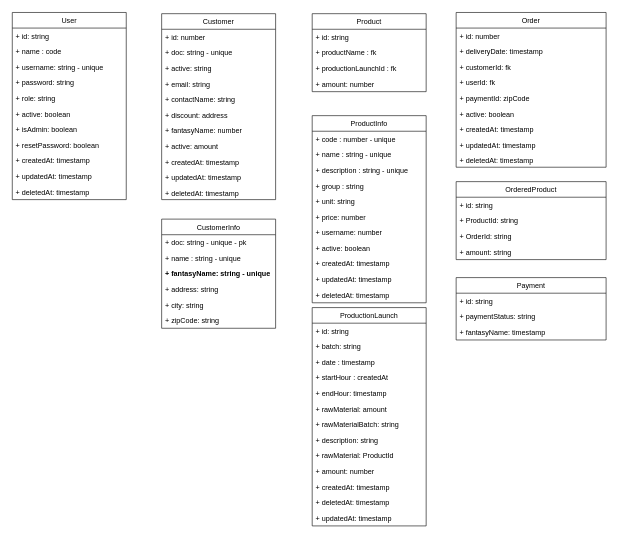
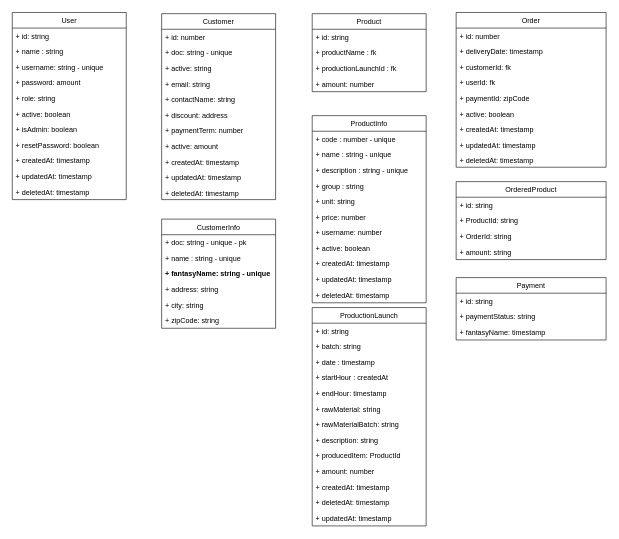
node "+ name : code": label "+ name : code" -> "+ name : string"
node "+ password: string": label "+ password: string" -> "+ password: amount"
node "+ fantasyName: number": label "+ fantasyName: number" -> "+ paymentTerm: number"
node "+ rawMaterial: amount": label "+ rawMaterial: amount" -> "+ rawMaterial: string"
node "+ rawMaterial: ProductId": label "+ rawMaterial: ProductId" -> "+ producedItem: ProductId"
